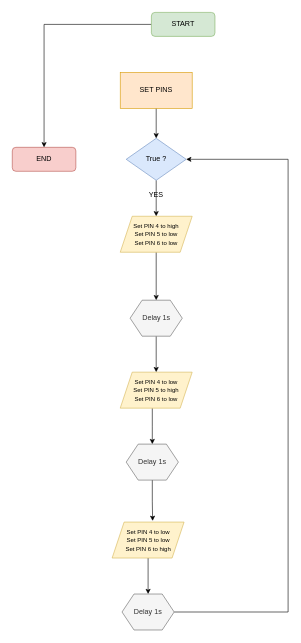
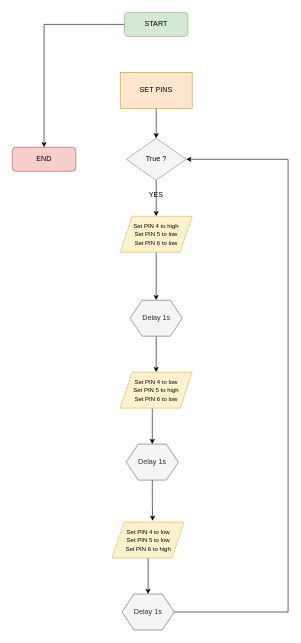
node "START": moved (183, 24) -> (156, 24)
node "True ?": fillcolor #dae8fc -> #f5f5f5
